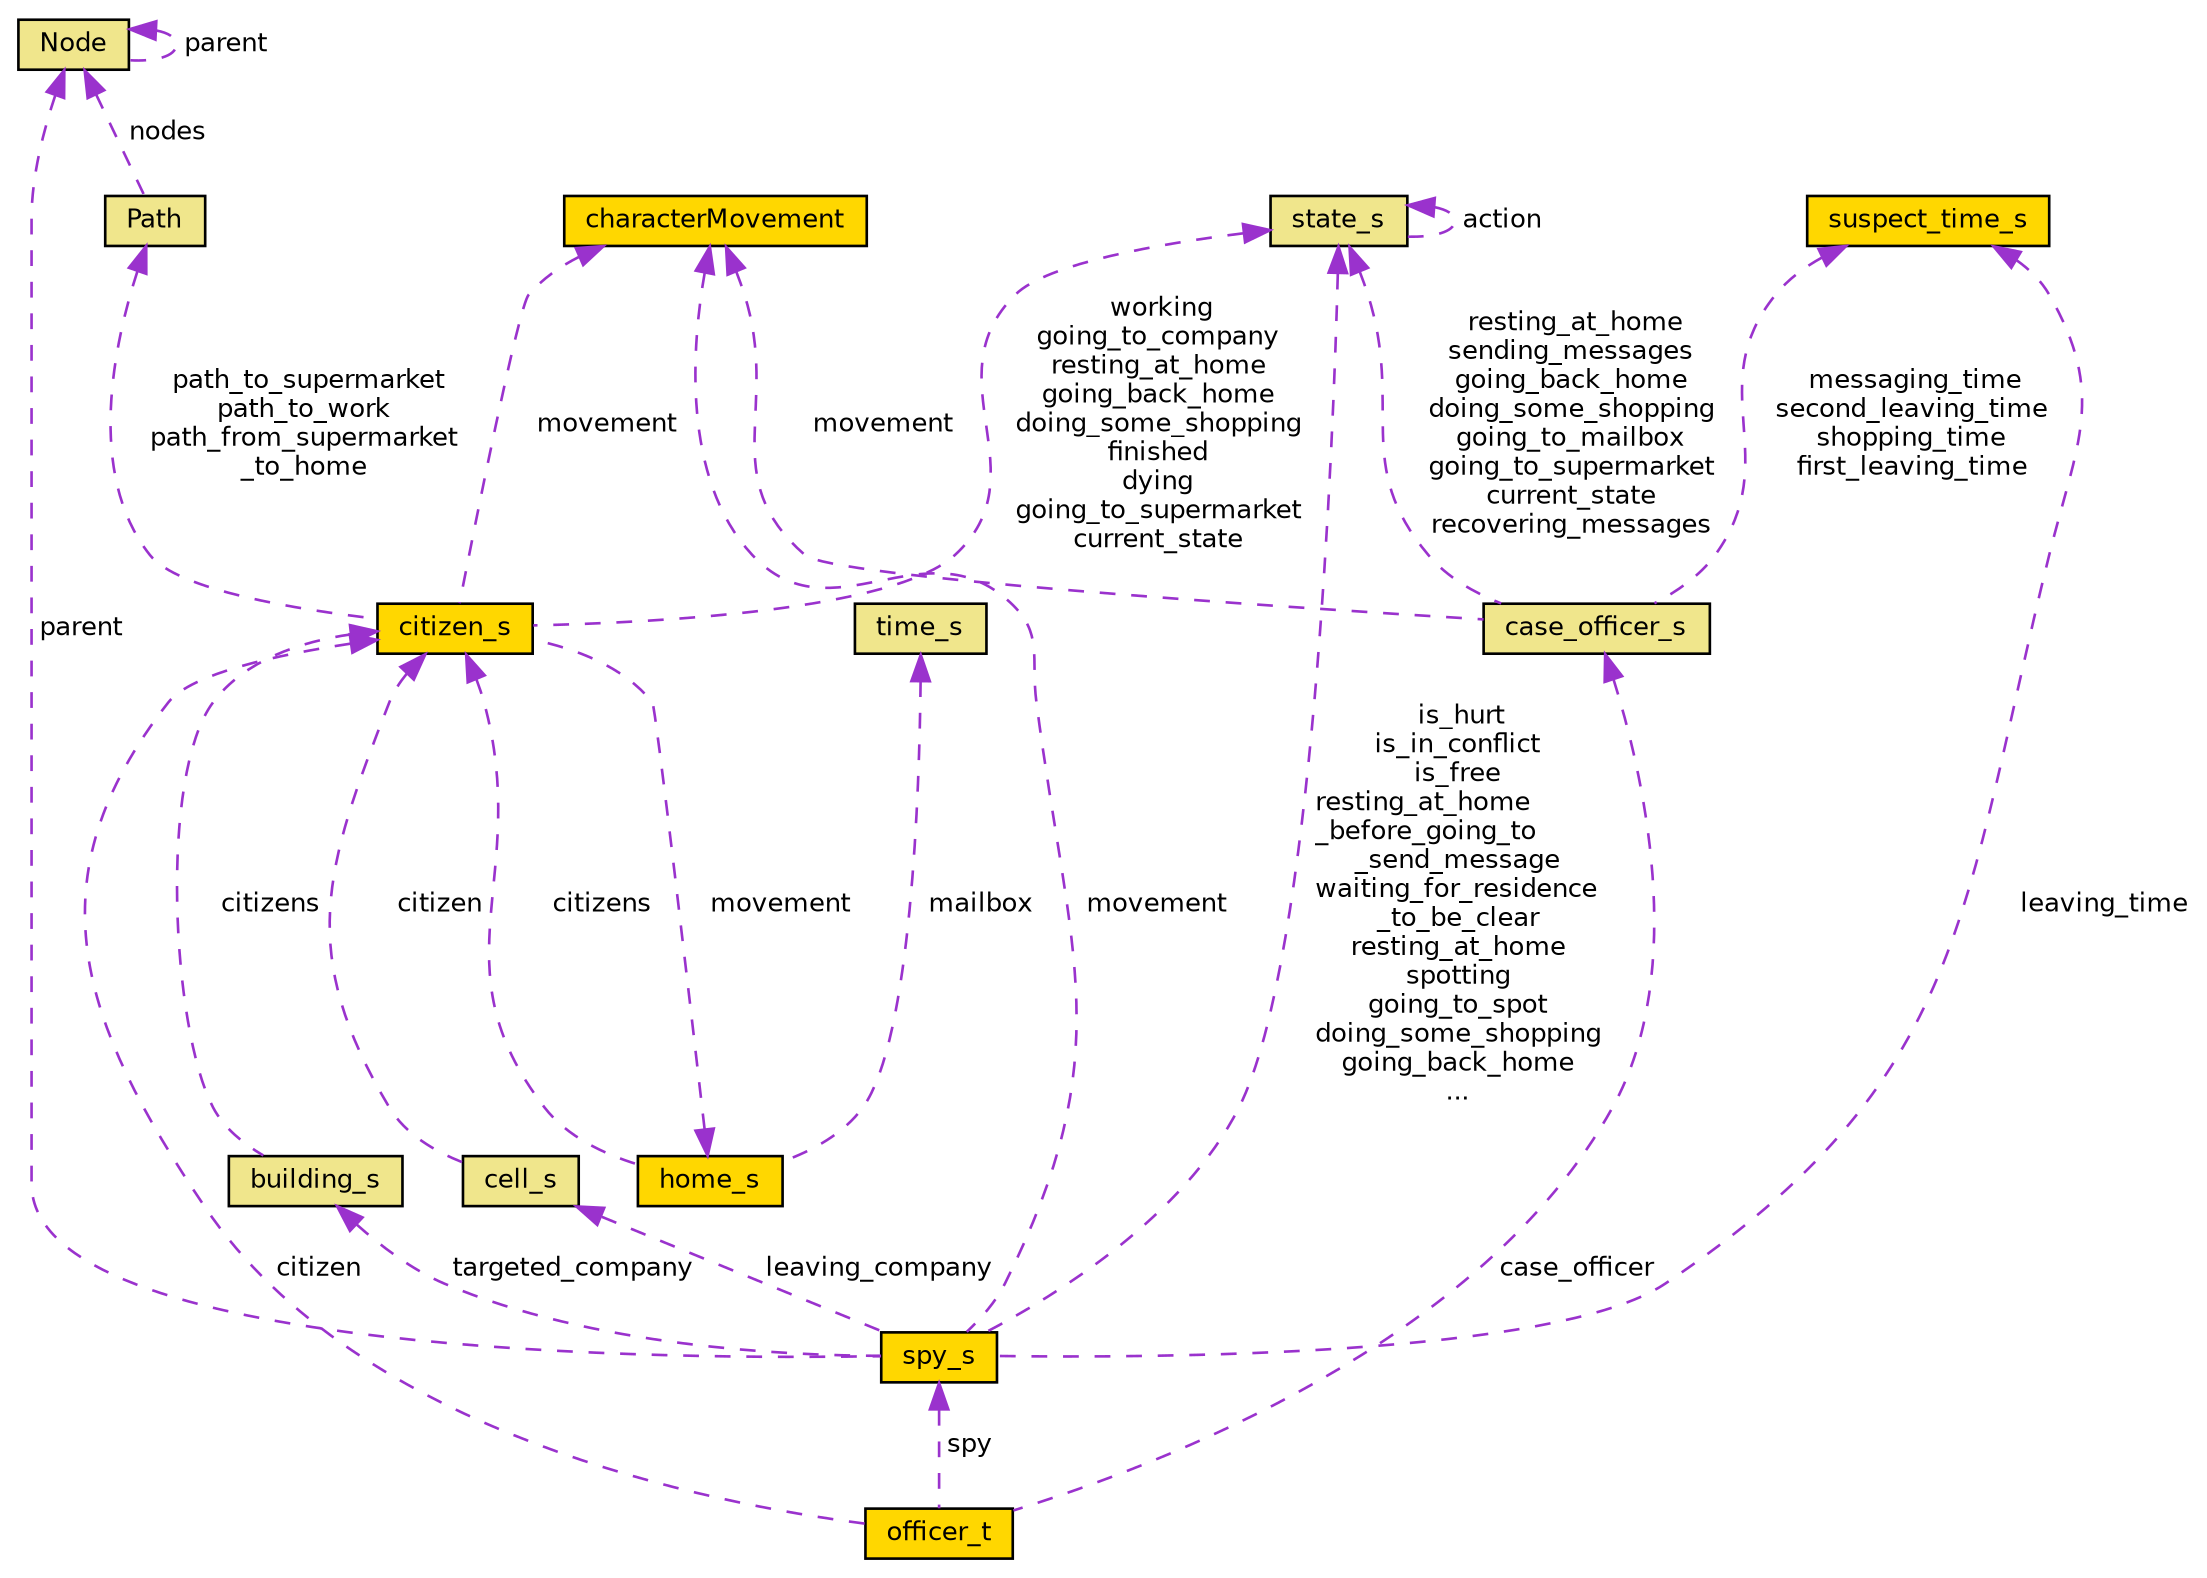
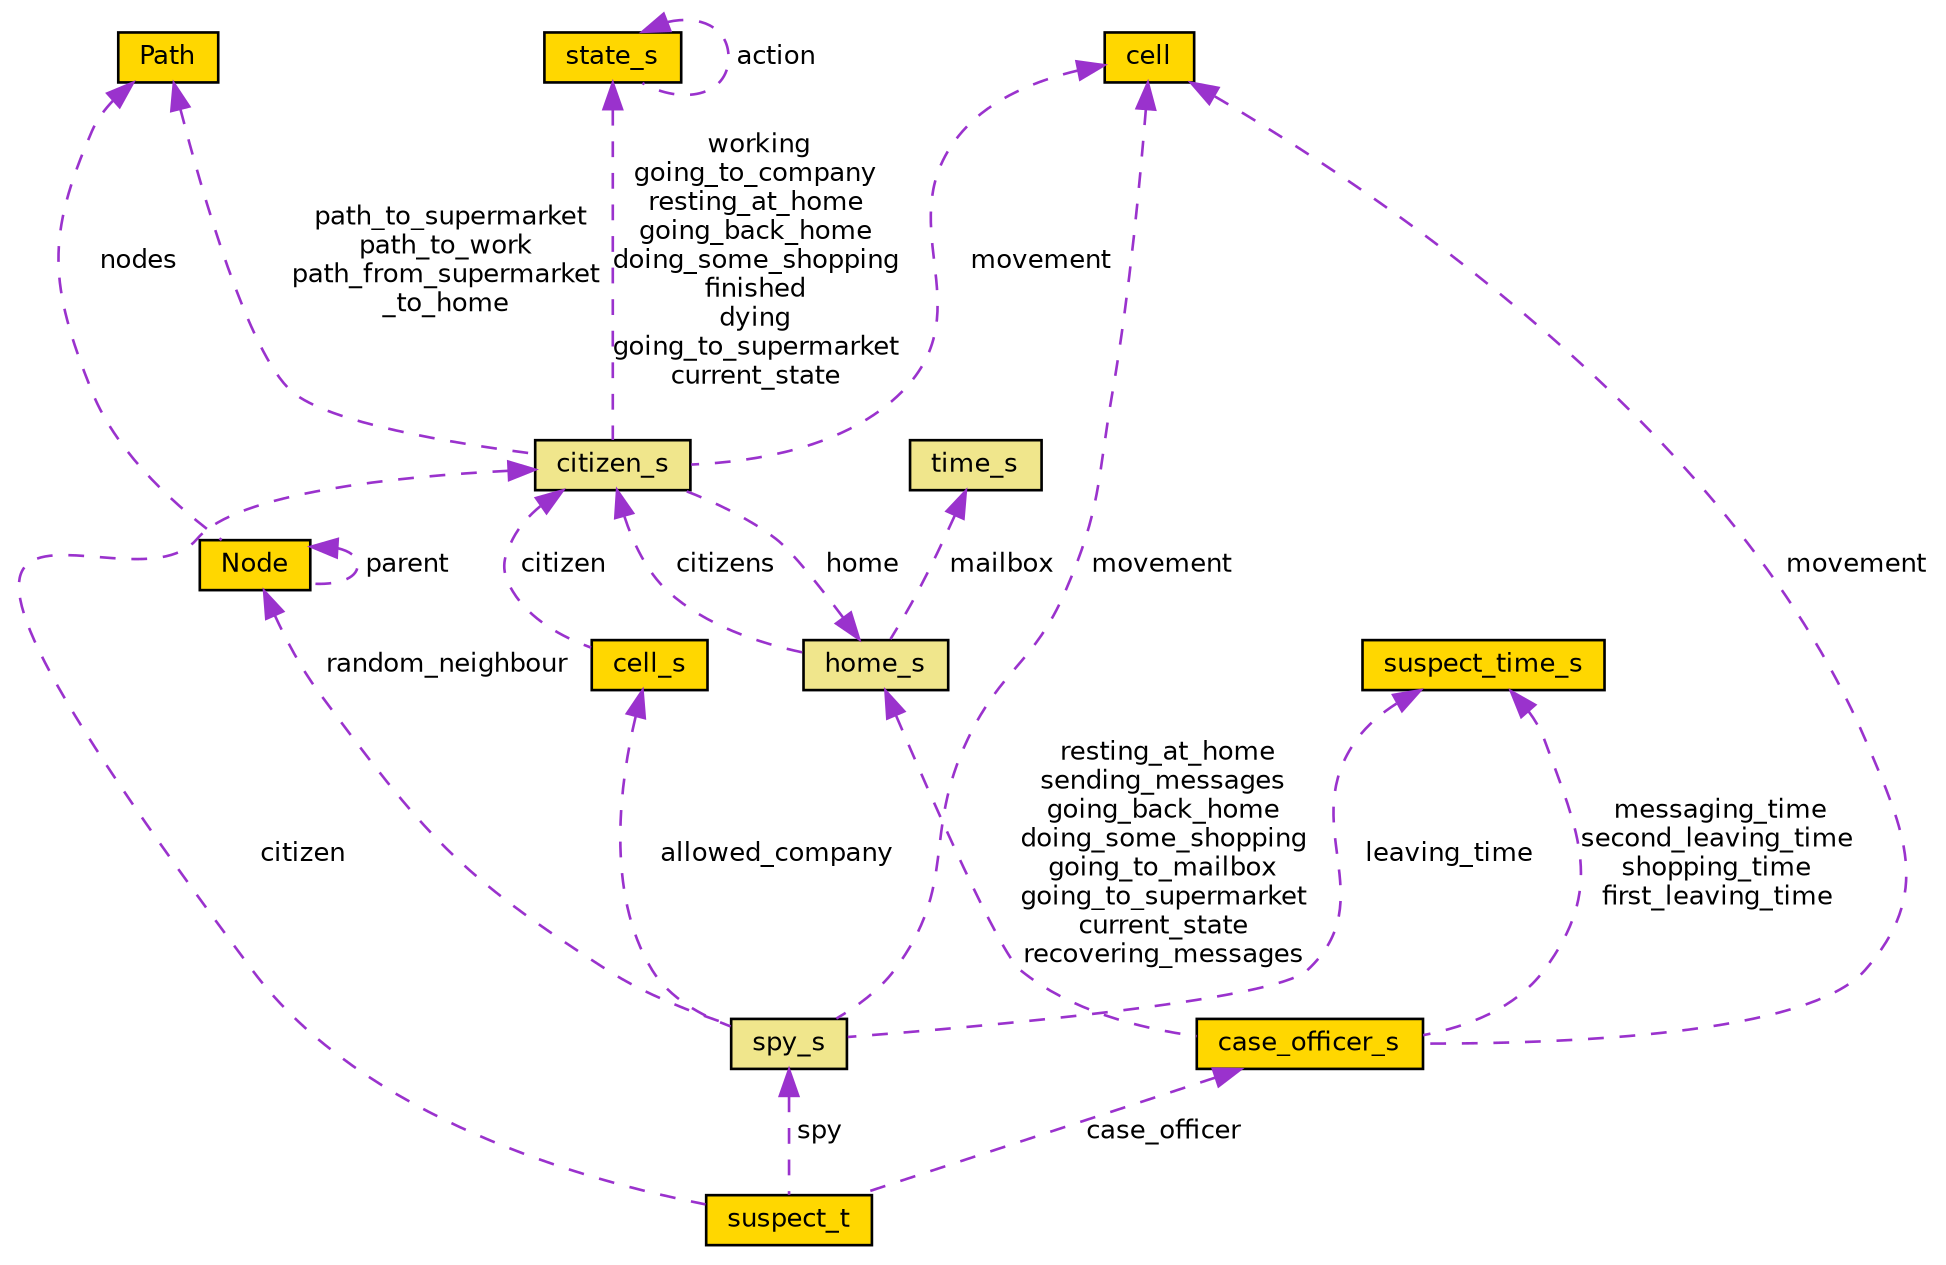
node "Node": fillcolor khaki -> gold
edge "Path" -> "Node": reversed
node "Path": fillcolor khaki -> gold
node "characterMovement": label "characterMovement" -> "cell"
node "state_s": fillcolor khaki -> gold
edge "case_officer_s" -> "state_s": now "case_officer_s" -> "home_s"
edge "spy_s" -> "Node": label " parent" -> " random_neighbour"
node "citizen_s": fillcolor gold -> khaki
node "case_officer_s": fillcolor khaki -> gold
edge "spy_s" -> "state_s": removed, label "is_hurt is_in_conflict is_free resting_at_home _before_going_to _send_message waiting_for_residence _to_be_clear resting_at_home spotting going_to_spot doing_some_shopping going_back_home ..."
edge "citizen_s" -> "home_s": label " movement" -> " home"
node "building_s": removed
node "cell_s": fillcolor khaki -> gold
node "home_s": fillcolor gold -> khaki
edge "spy_s" -> "cell_s": label " leaving_company" -> " allowed_company"
node "spy_s": fillcolor gold -> khaki
node "officer_t": label "officer_t" -> "suspect_t"
